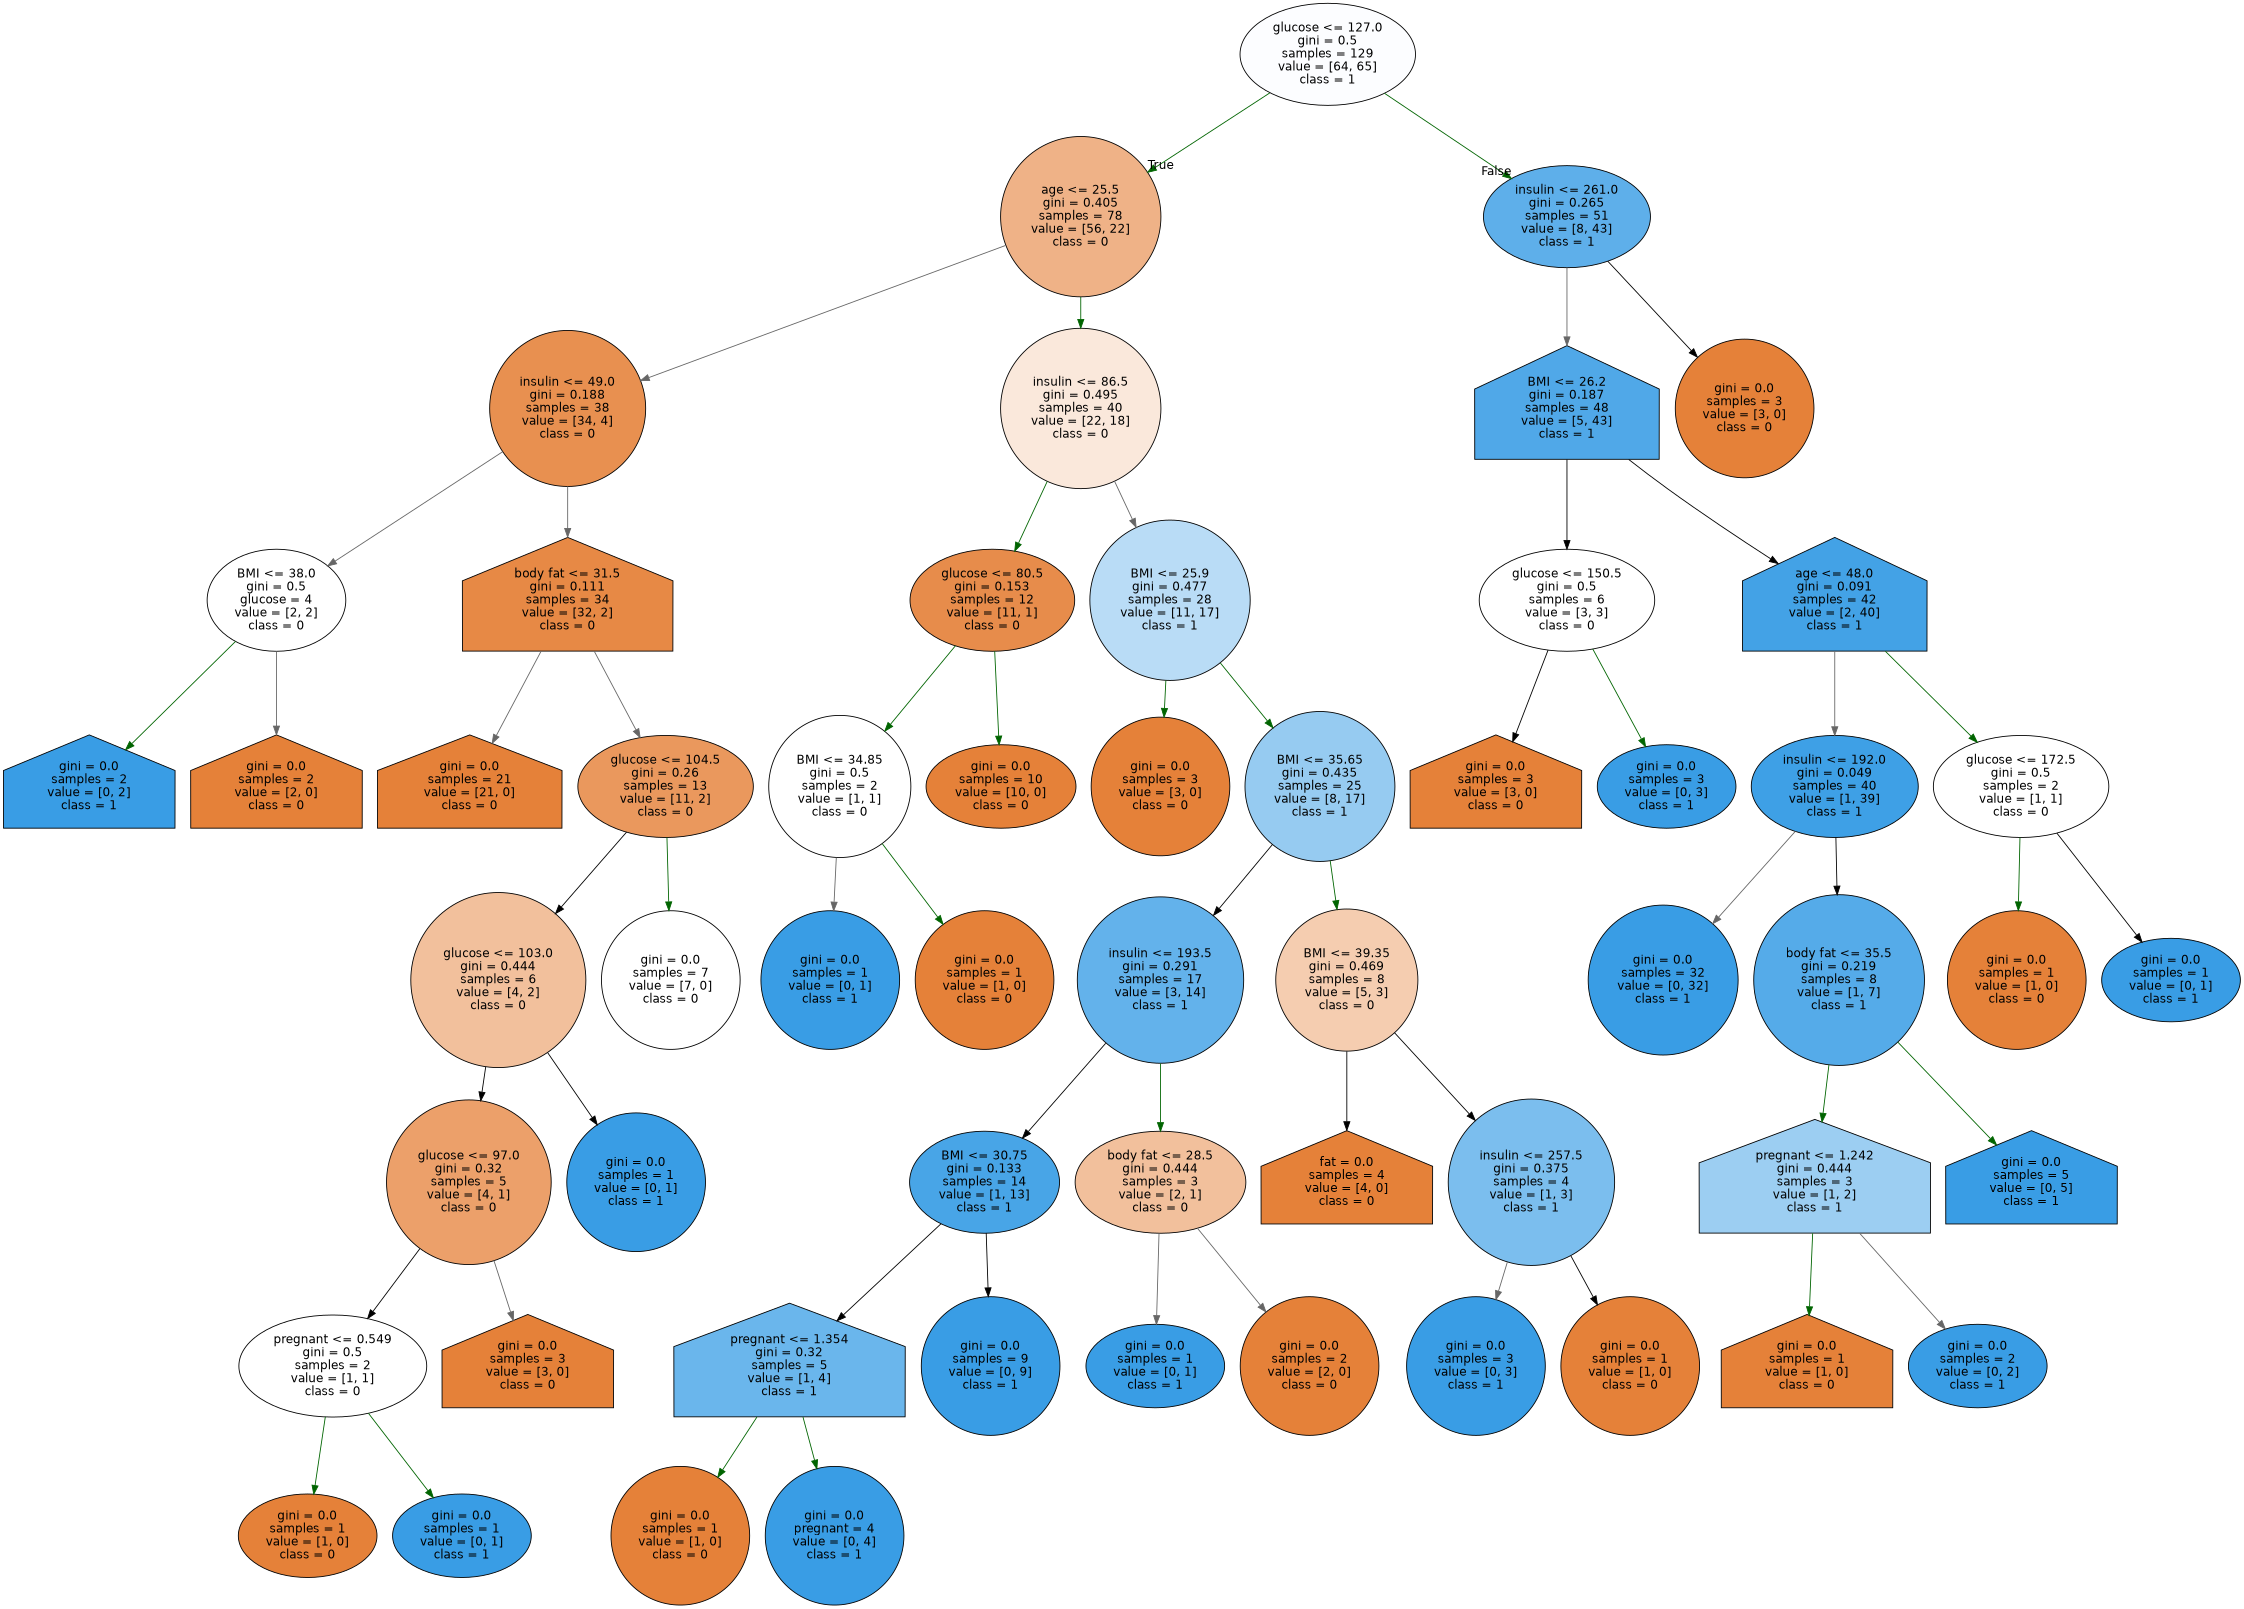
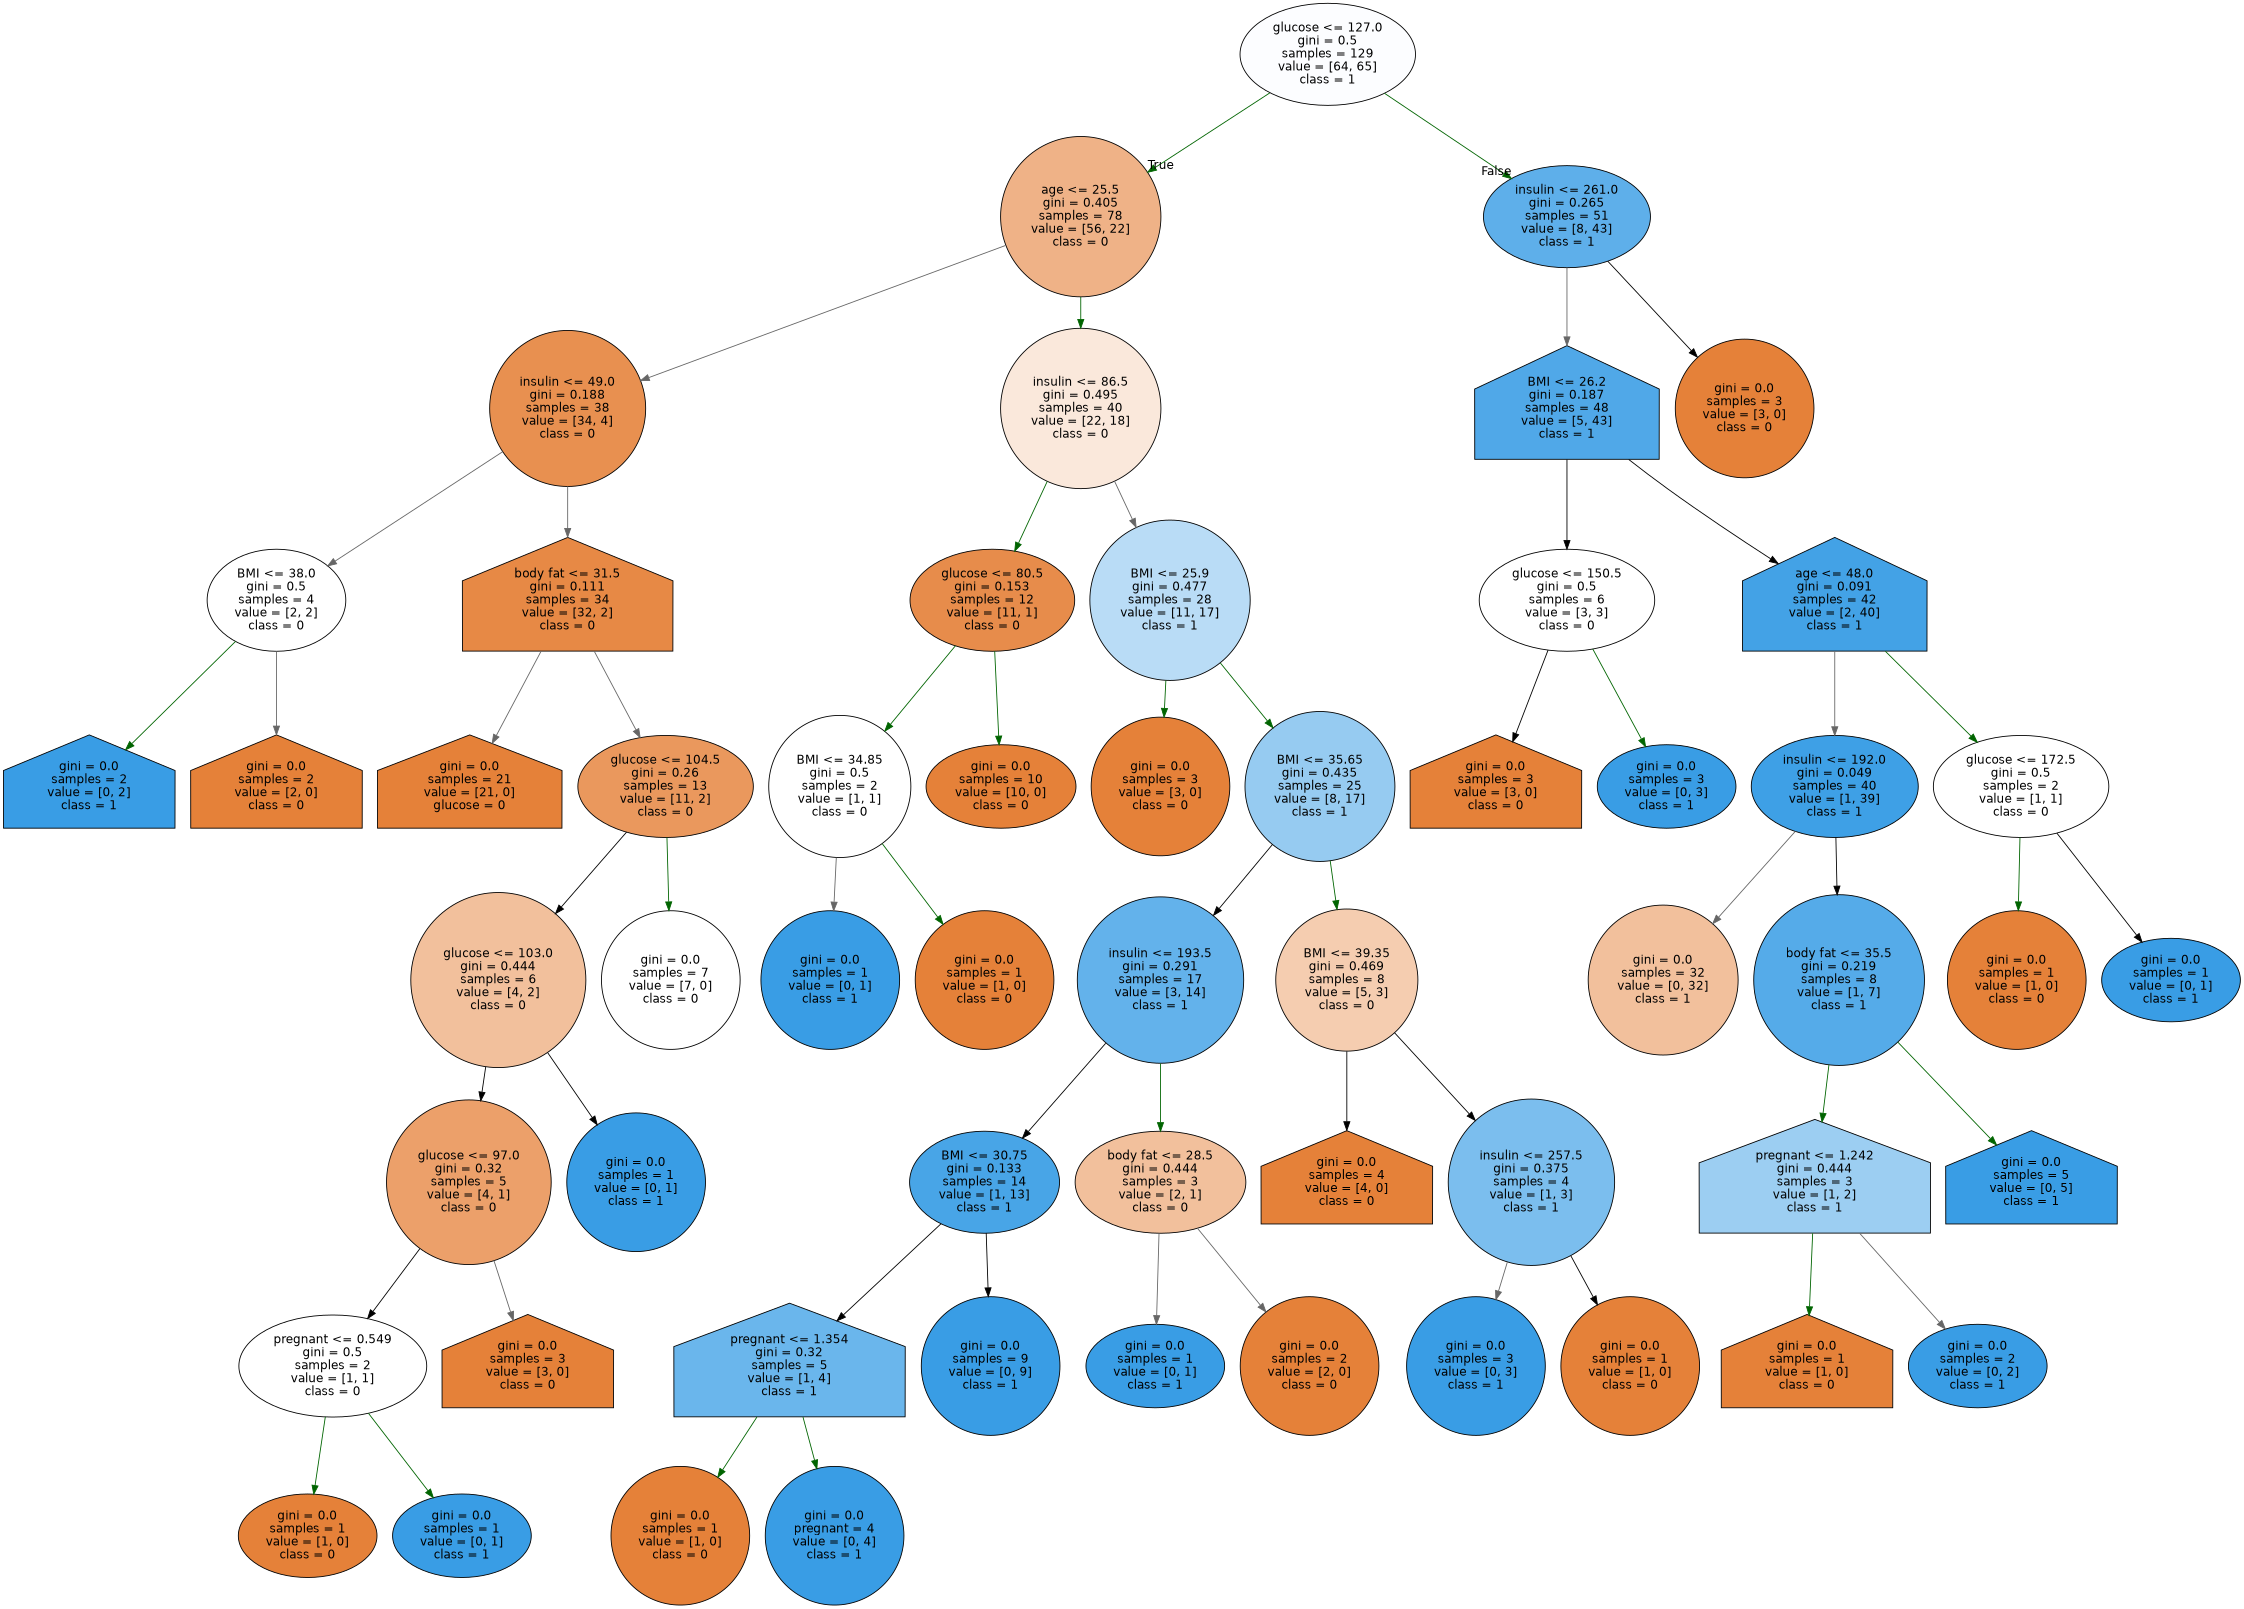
node "BMI <= 38.0 gini = 0.5 glucose = 4 value = [2, 2] class = 0": label "BMI <= 38.0 gini = 0.5 glucose = 4 value = [2, 2] class = 0" -> "BMI <= 38.0 gini = 0.5 samples = 4 value = [2, 2] class = 0"
node "gini = 0.0 samples = 21 value = [21, 0] class = 0": label "gini = 0.0 samples = 21 value = [21, 0] class = 0" -> "gini = 0.0 samples = 21 value = [21, 0] glucose = 0"
node "gini = 0.0 samples = 32 value = [0, 32] class = 1": fillcolor #399de5 -> #f2c09c
node "fat = 0.0 samples = 4 value = [4, 0] class = 0": label "fat = 0.0 samples = 4 value = [4, 0] class = 0" -> "gini = 0.0 samples = 4 value = [4, 0] class = 0"
